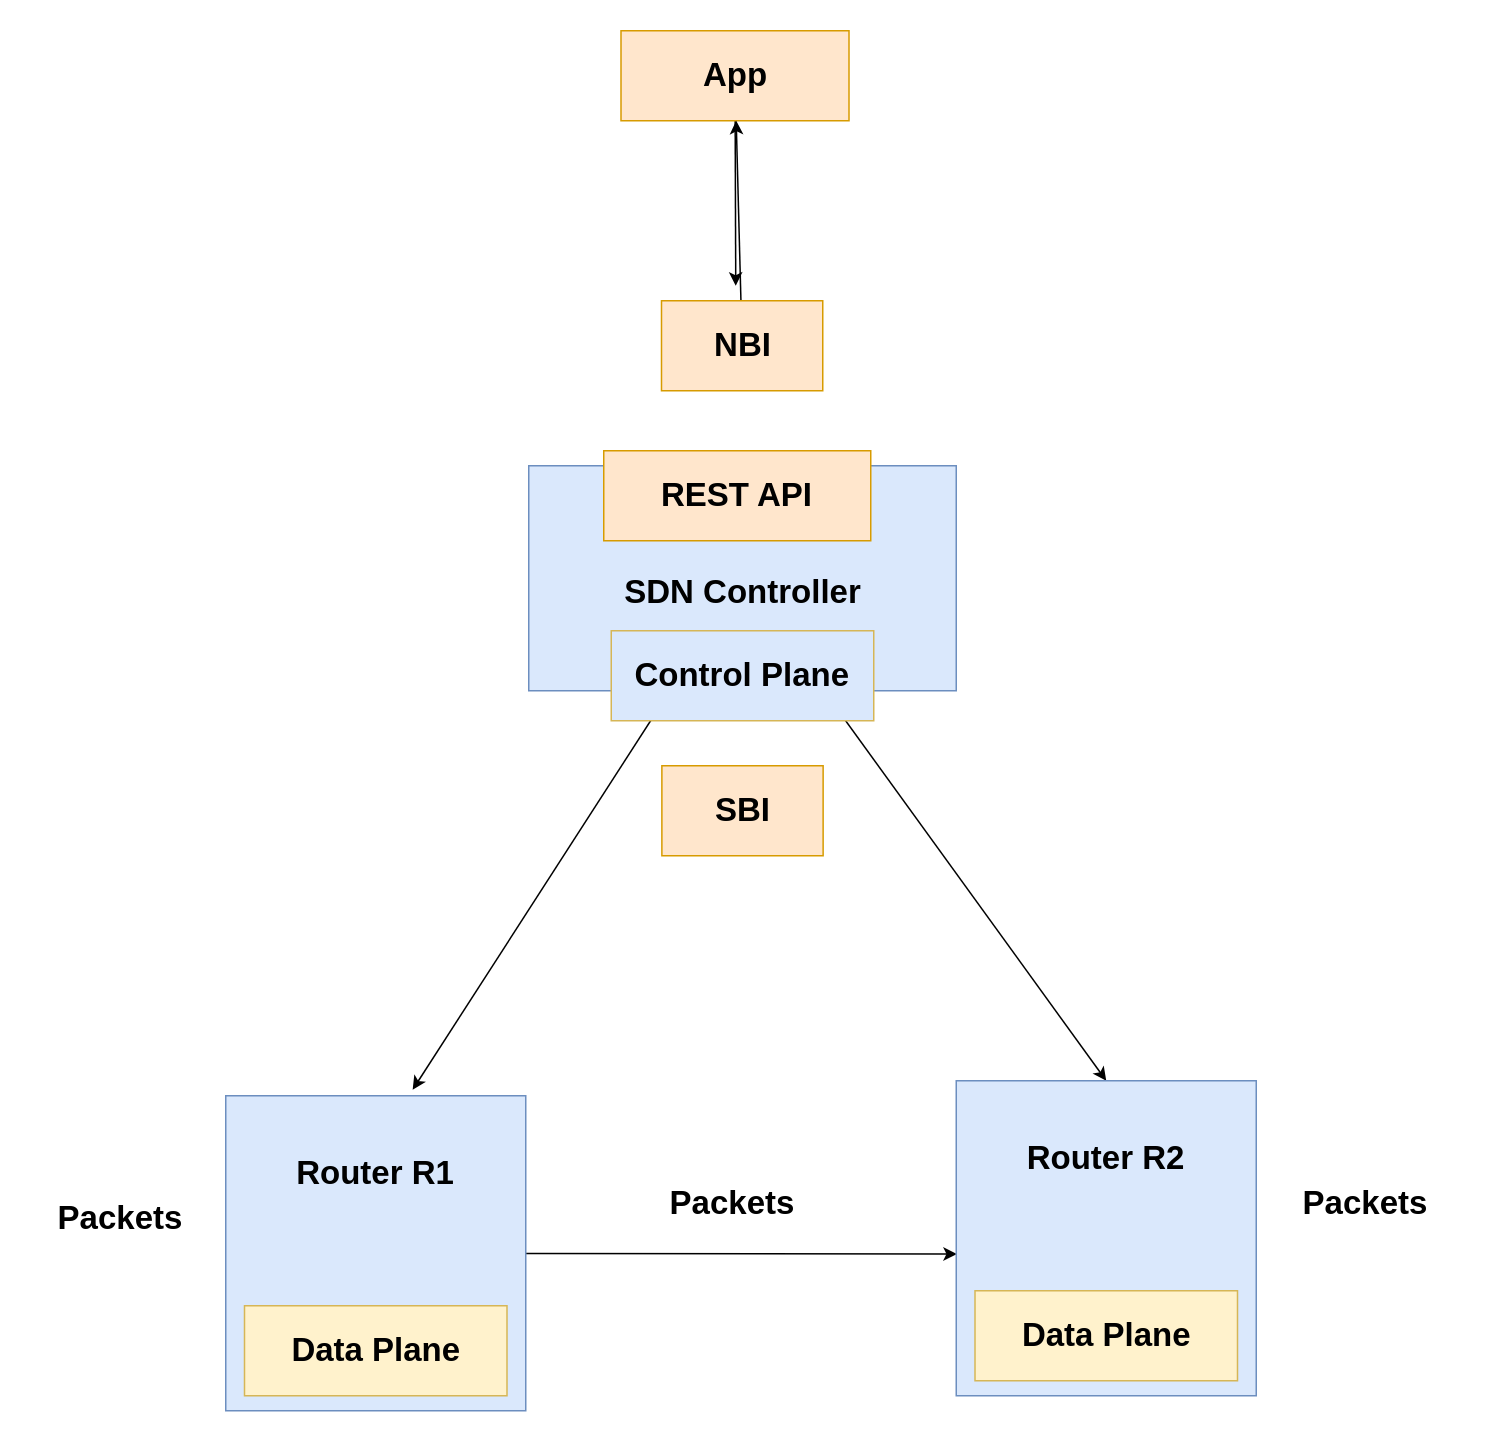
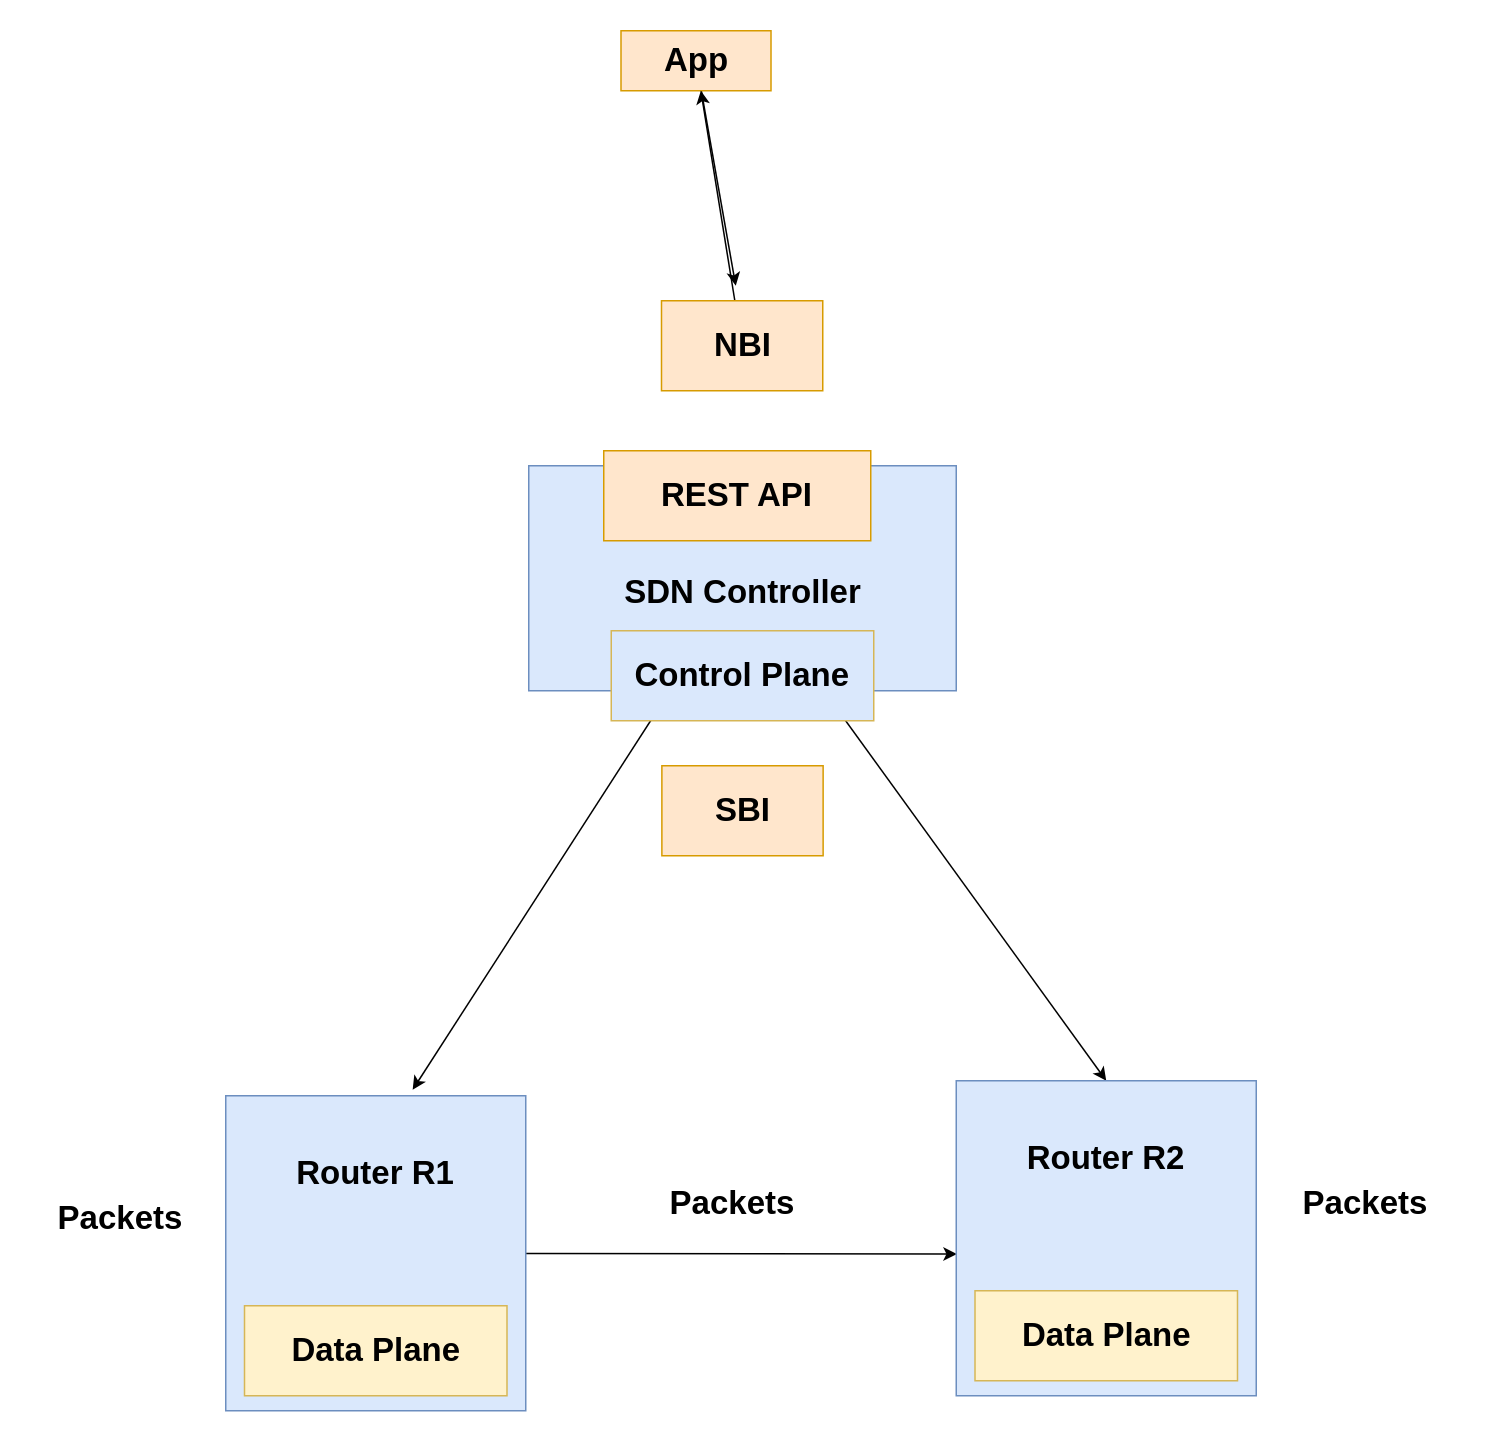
node "App": size 228x90 -> 150x60
